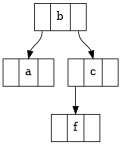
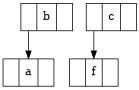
edge "b" -> "c": removed
